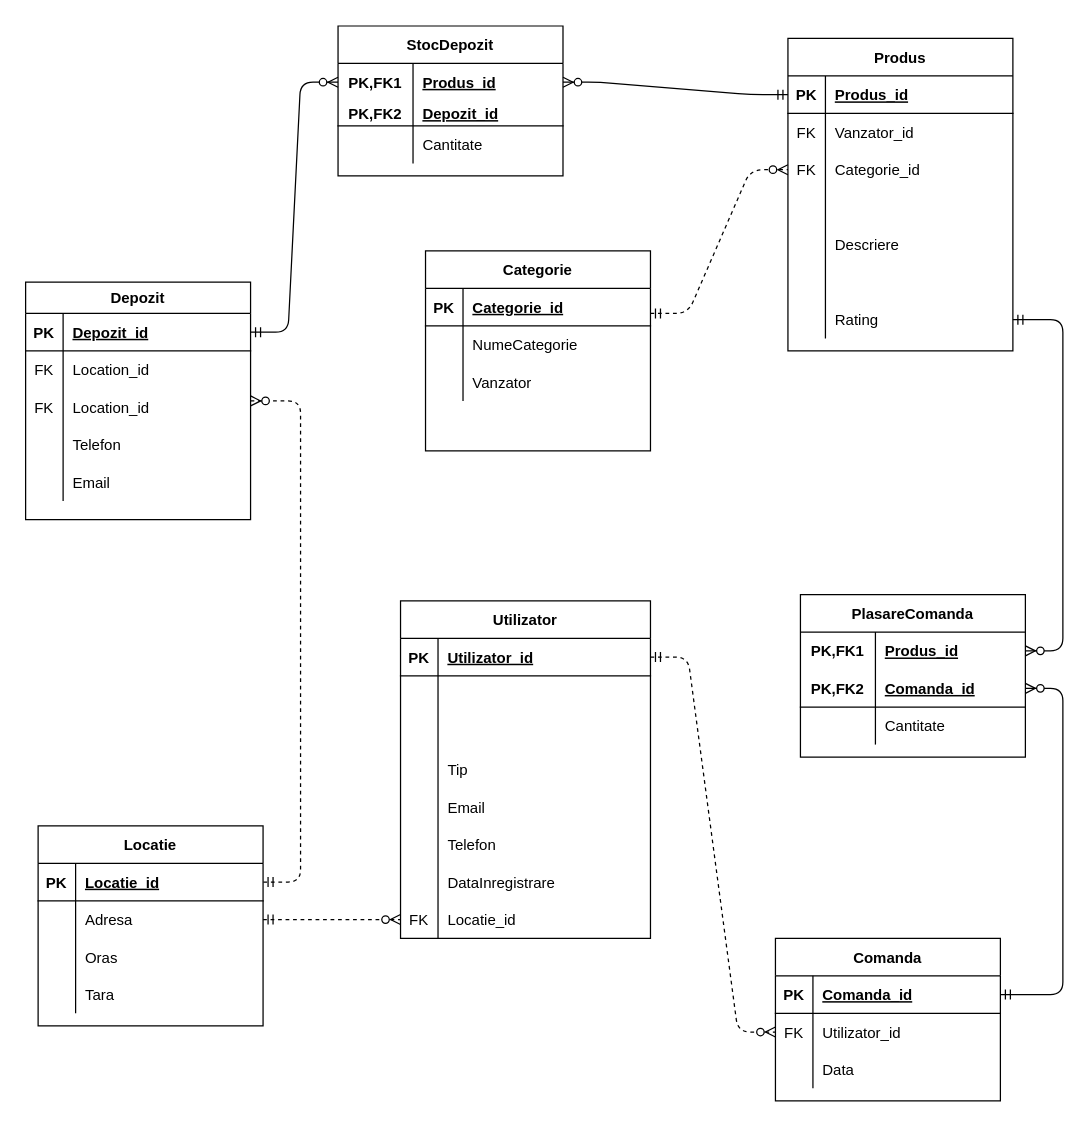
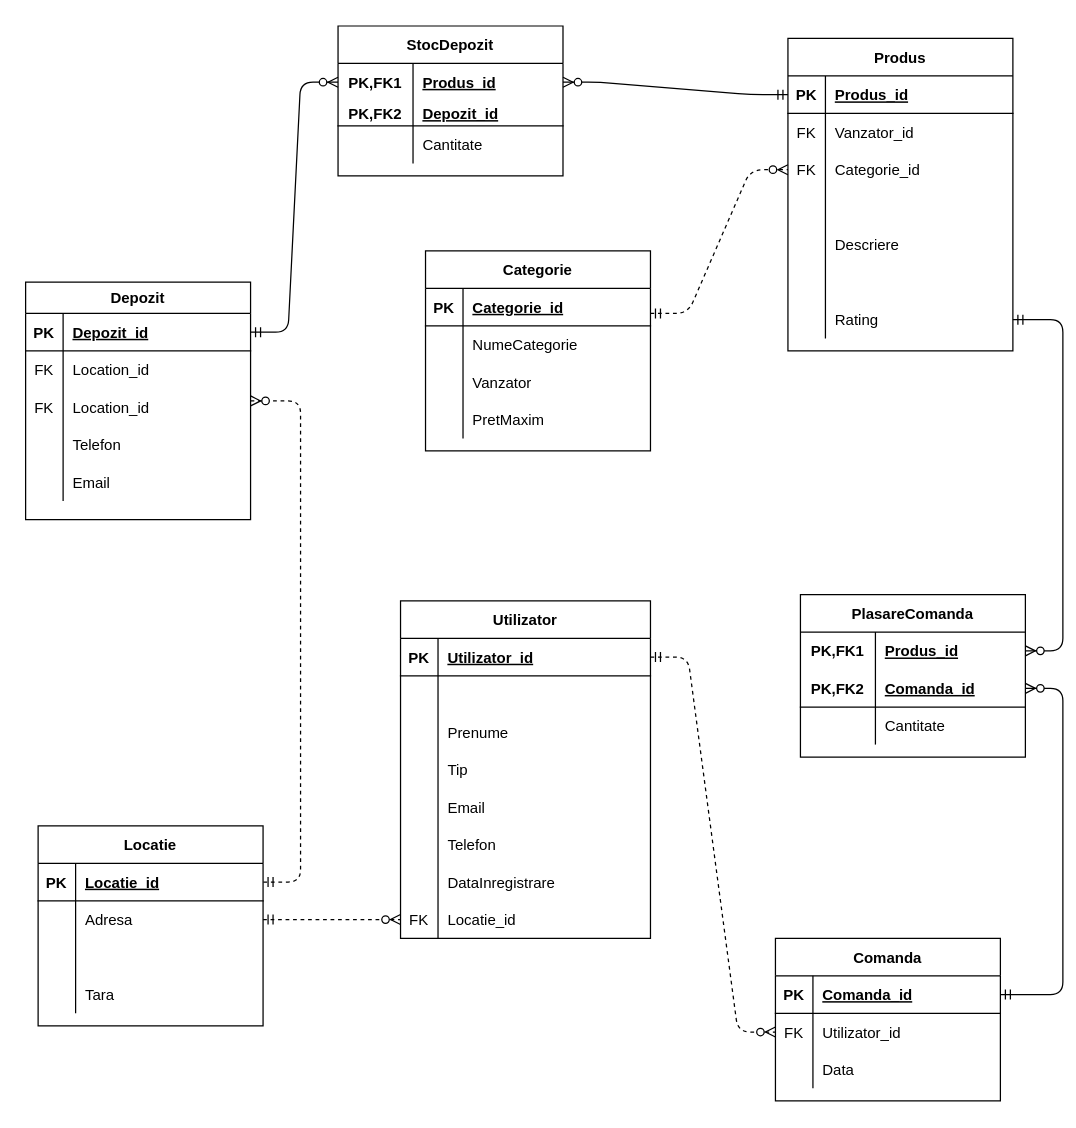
node "PretMaxim": added
node "Prenume": added
node "Oras": removed
